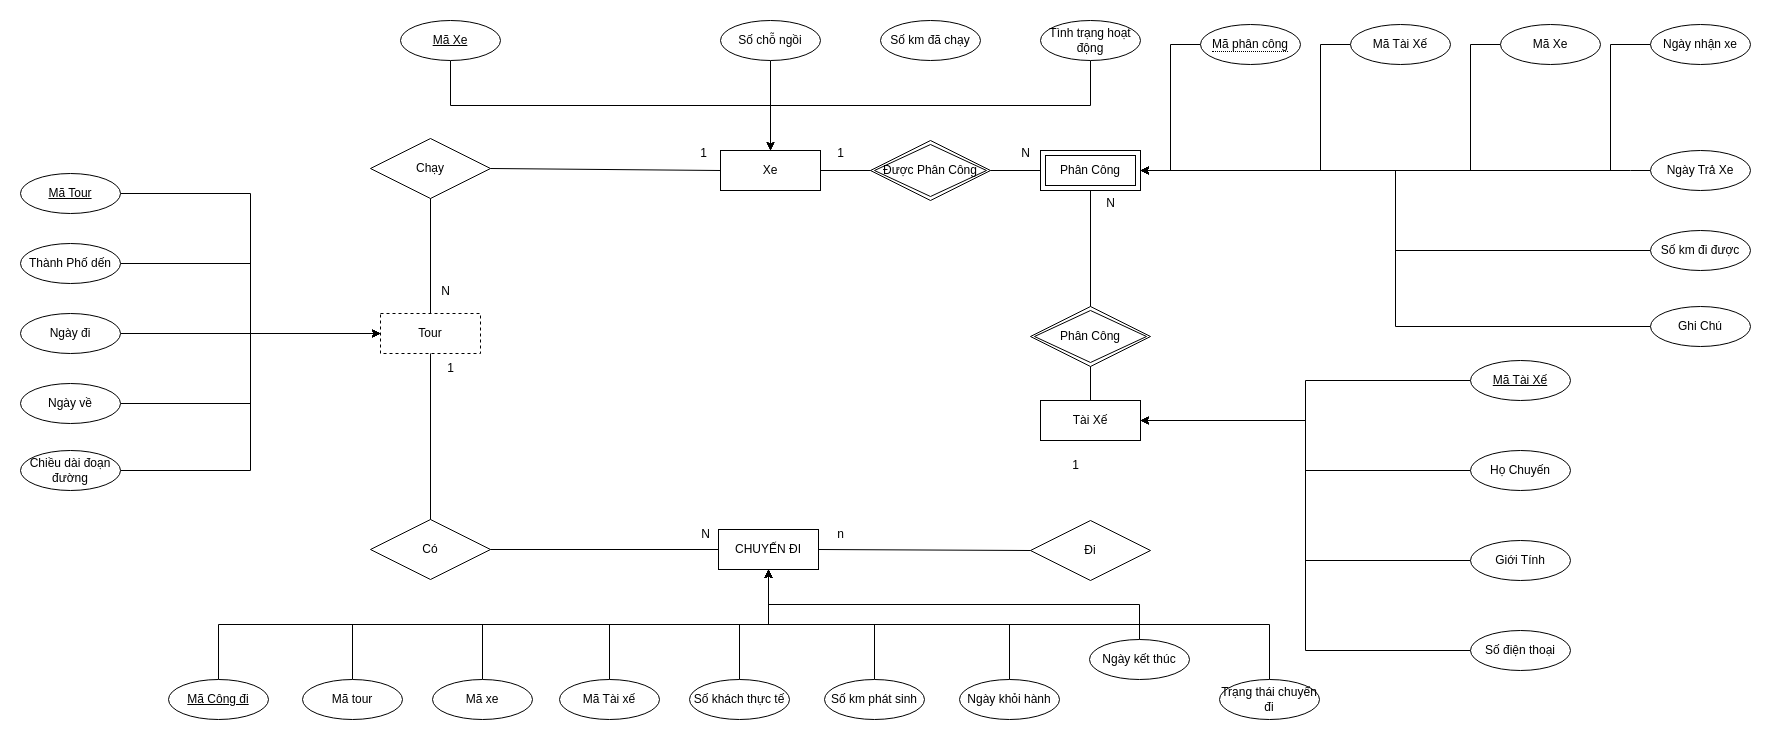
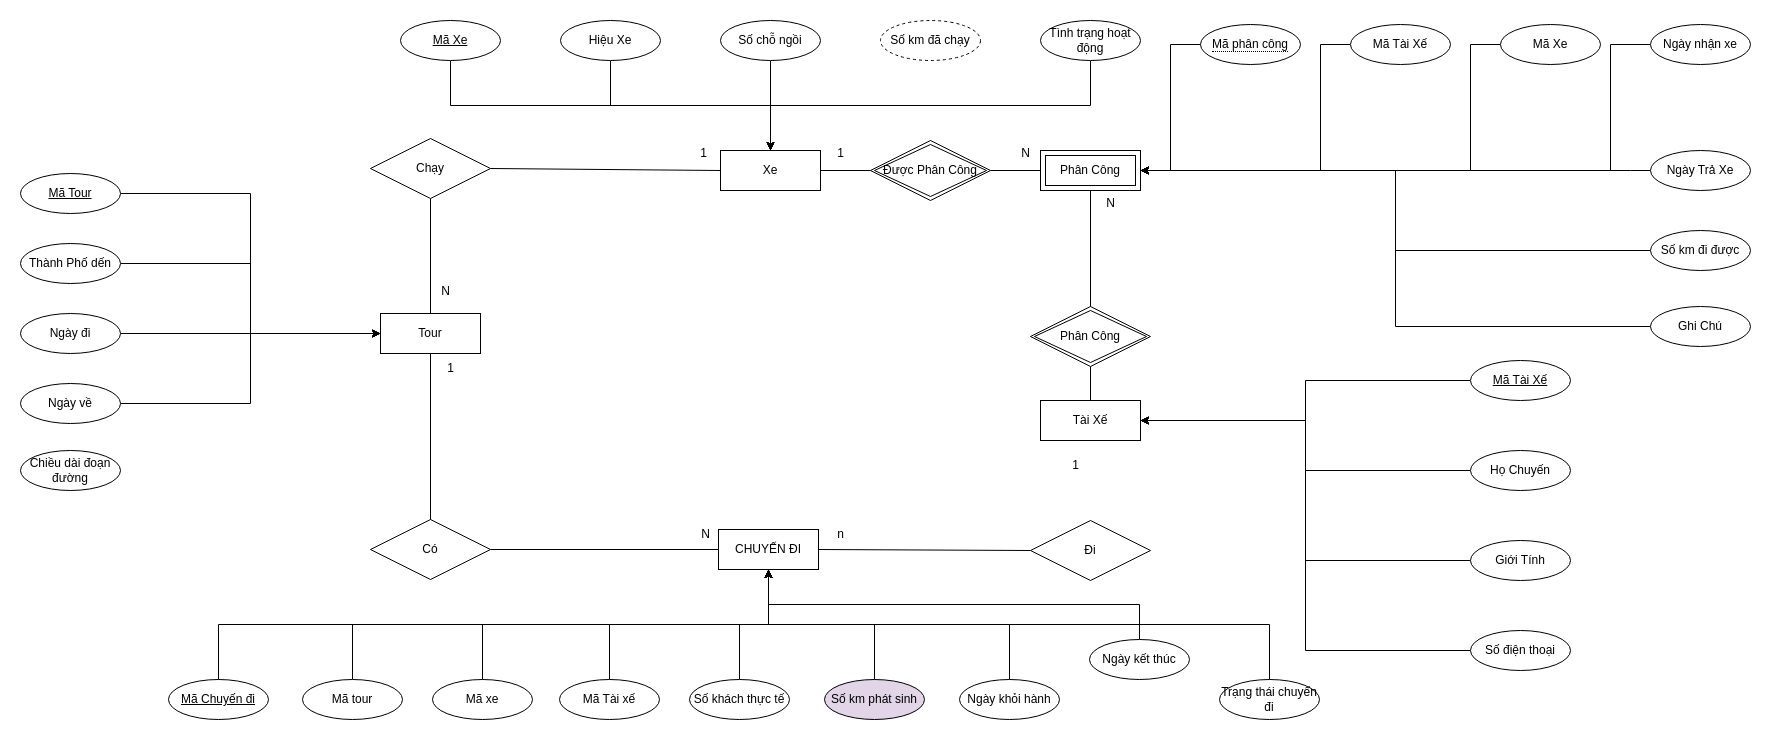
node "Hiệu Xe": added
node "Số km đã chạy": style solid -> dashed
edge "Hiệu Xe" -> "Xe": added
node "Tour": style dashed -> solid
edge "Chiều dài đoạn đường" -> "Tour": removed
node "Mã Công đi": label "Mã Công đi" -> "Mã Chuyến đi"
node "Số km phát sinh": fillcolor #ffffff -> #e1d5e7
